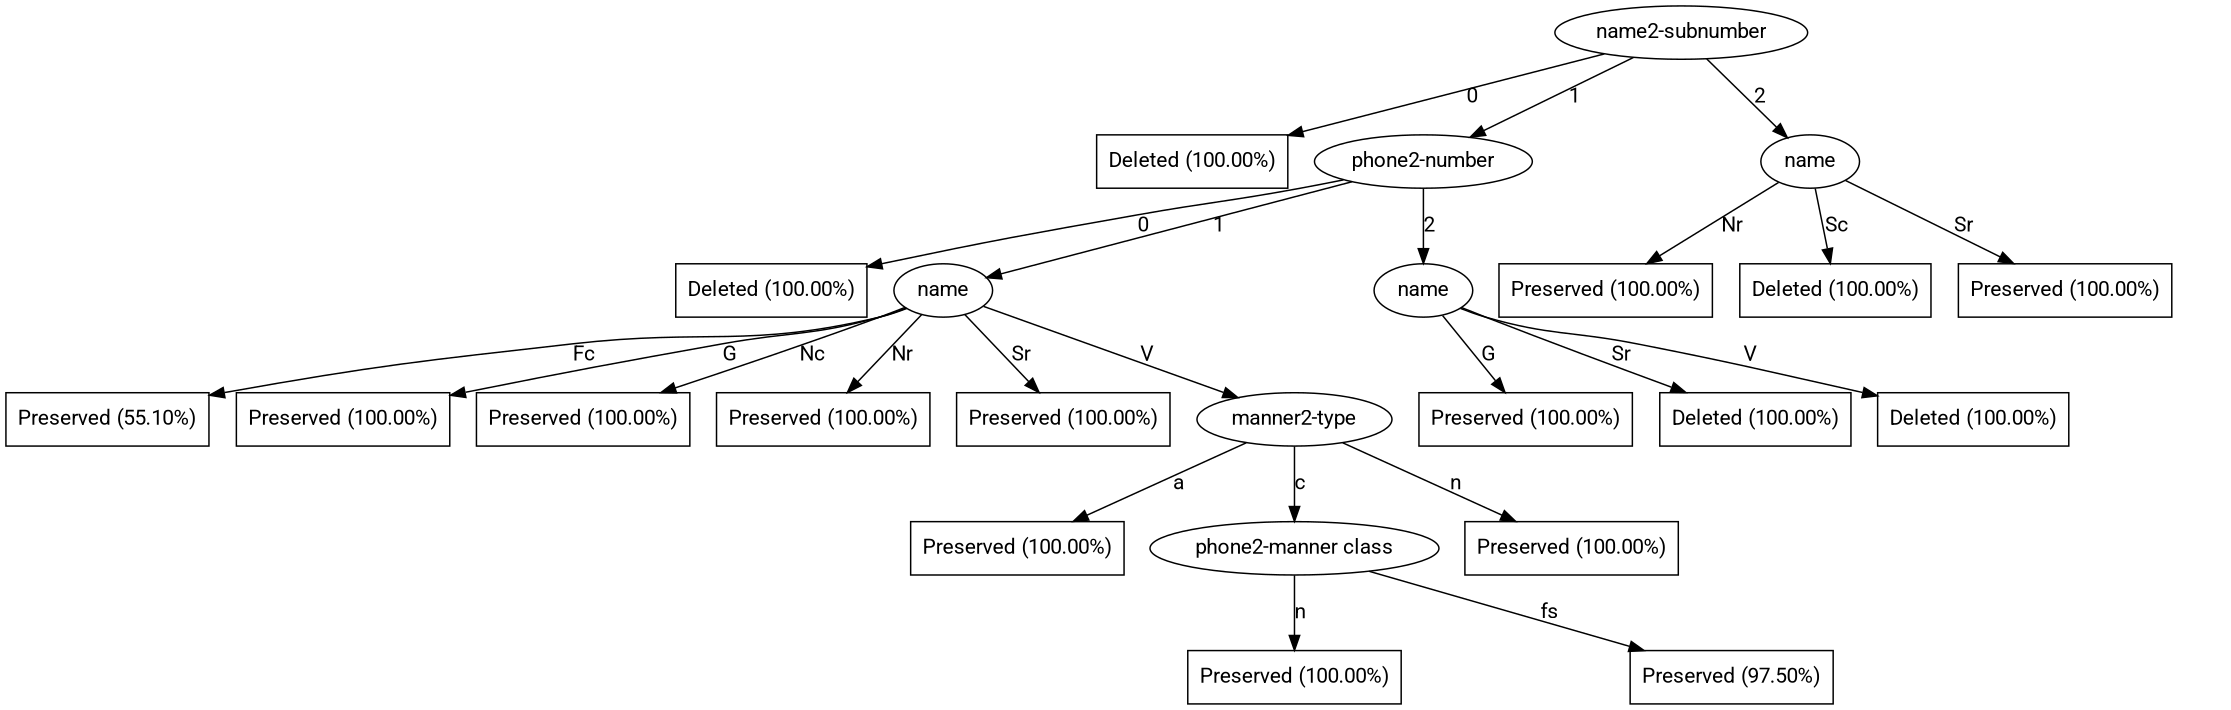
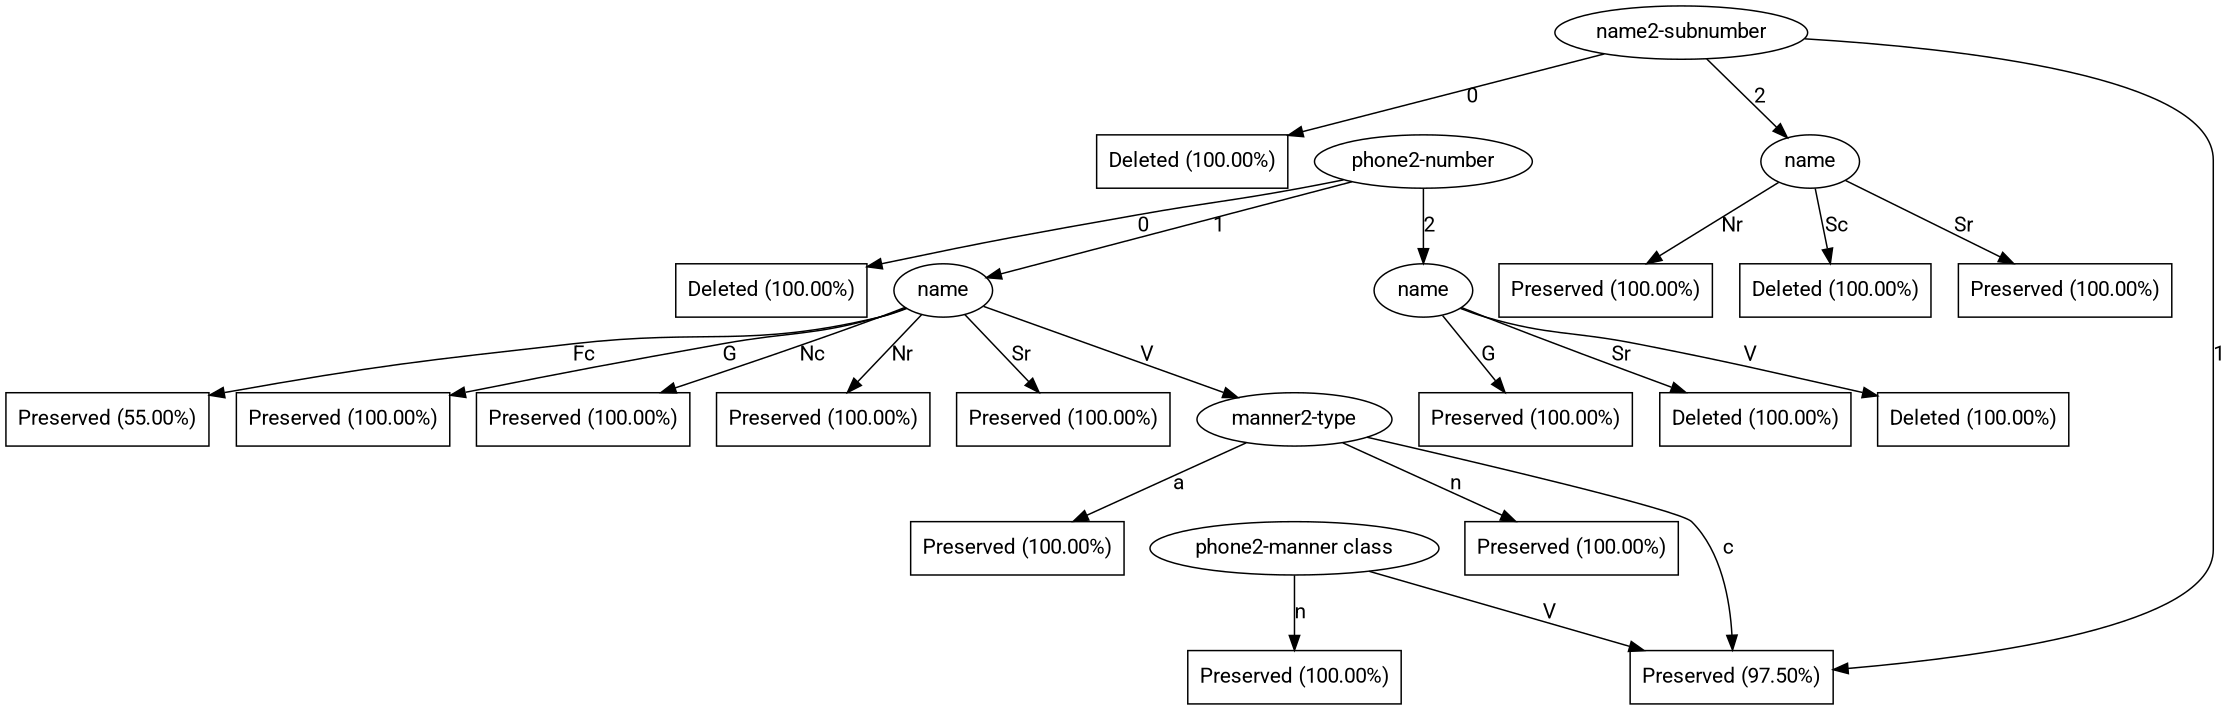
edge "name2-subnumber" -> "phone2-number": now "name2-subnumber" -> "Preserved (97.50%)"
node "Preserved (55.10%)": label "Preserved (55.10%)" -> "Preserved (55.00%)"
edge "manner2-type" -> "phone2-manner class": now "manner2-type" -> "Preserved (97.50%)"
edge "phone2-manner class" -> "Preserved (97.50%)": label "fs" -> "V"
